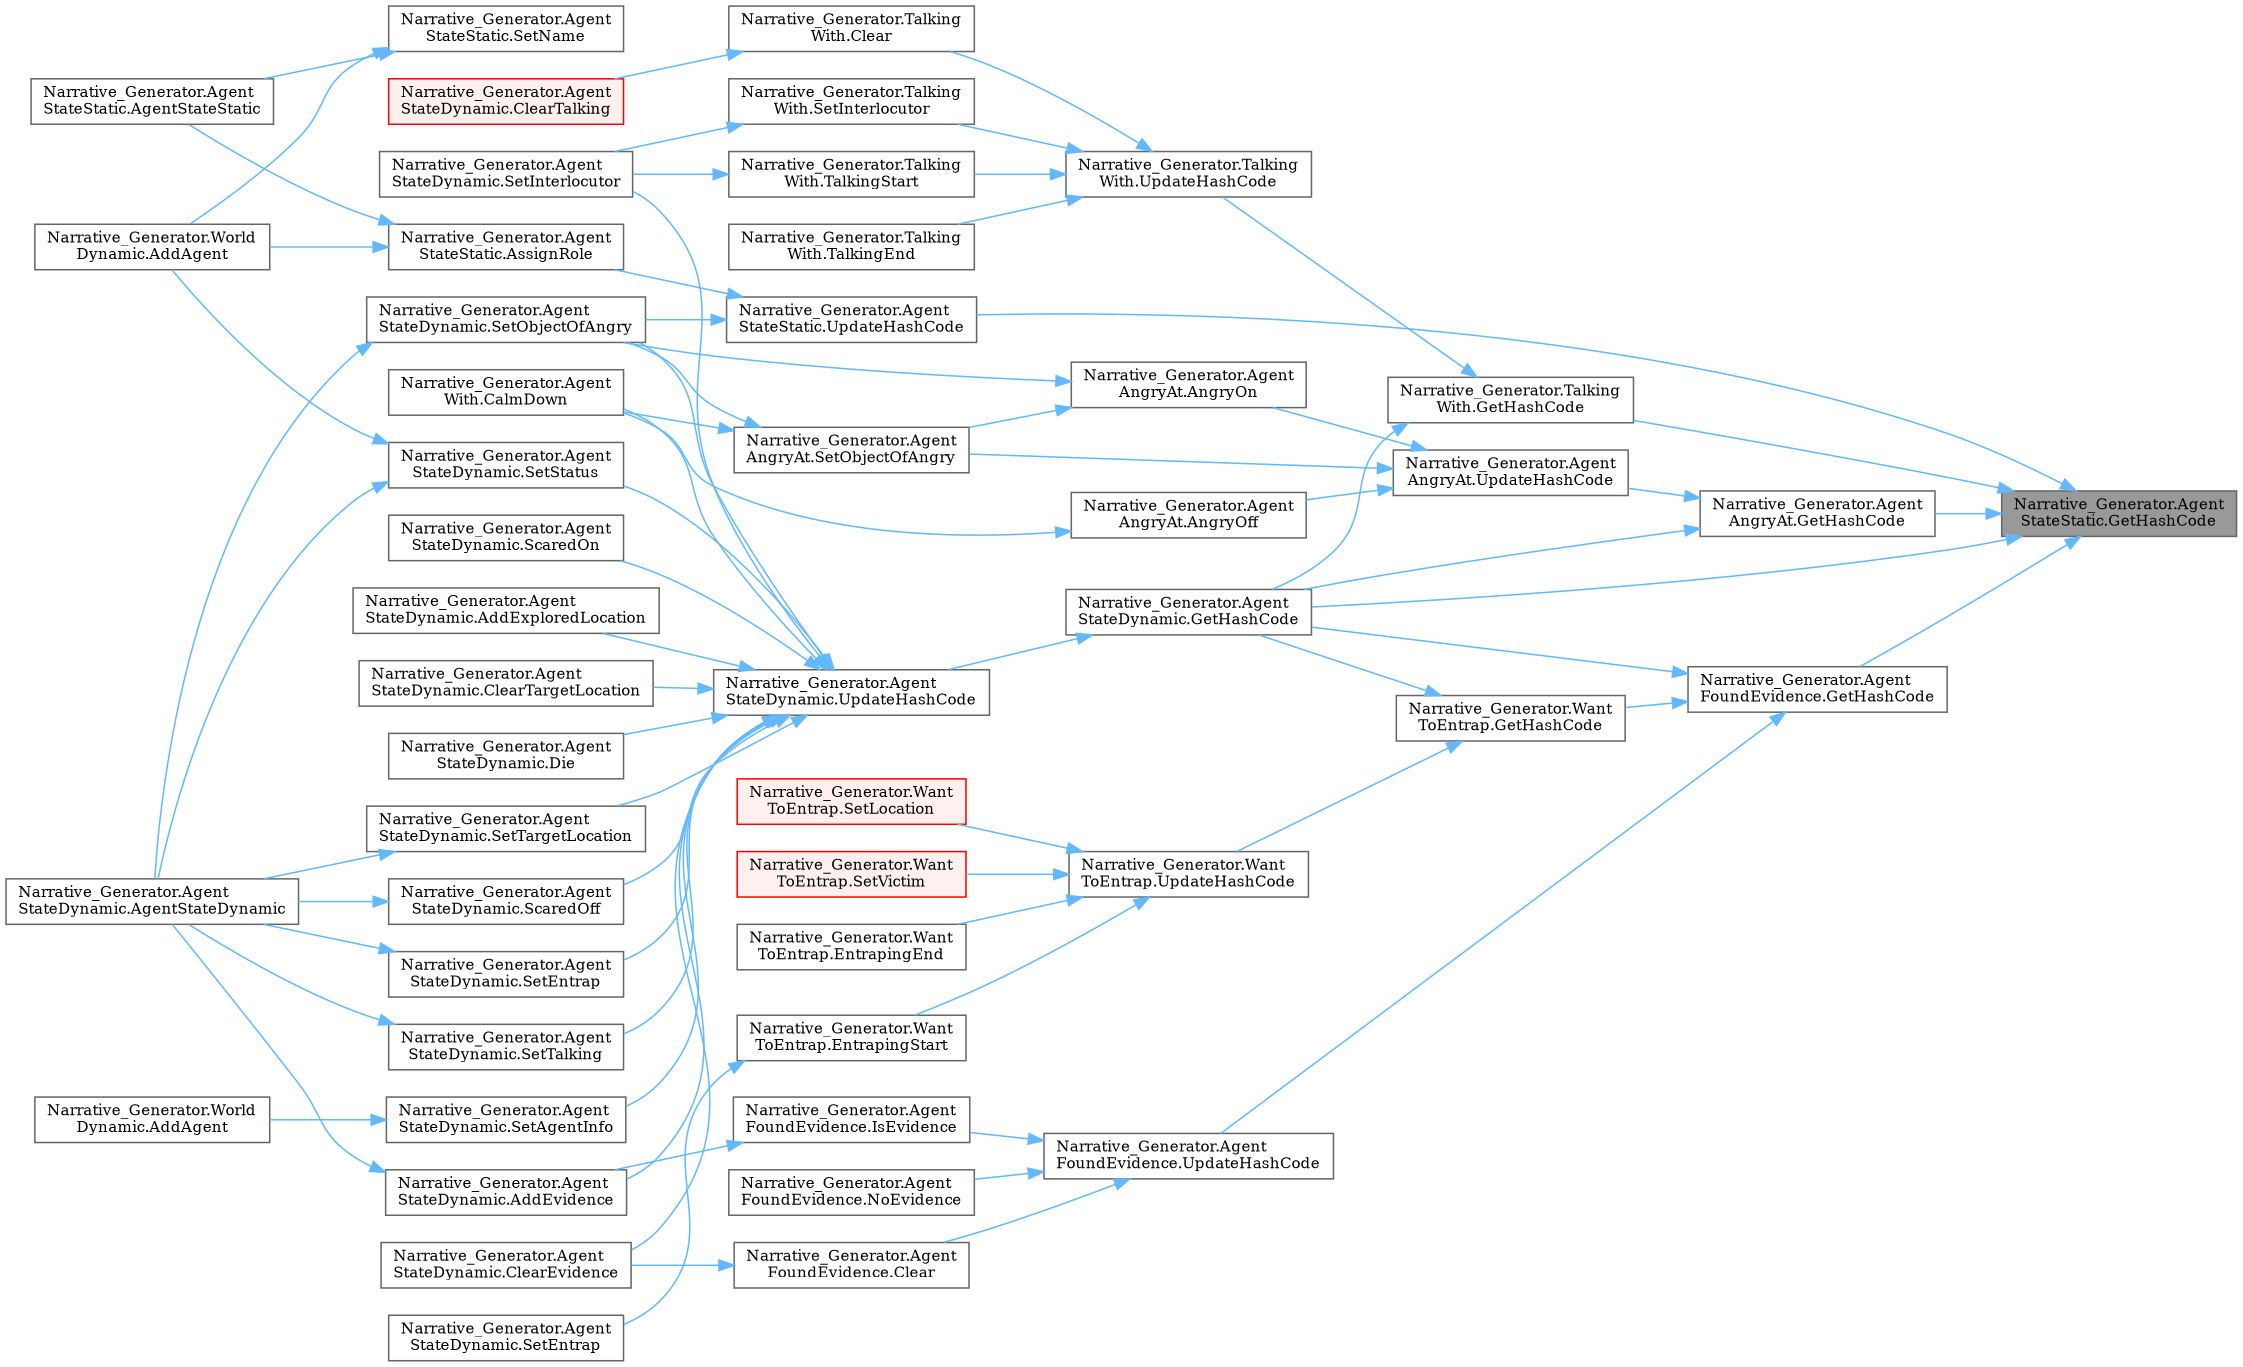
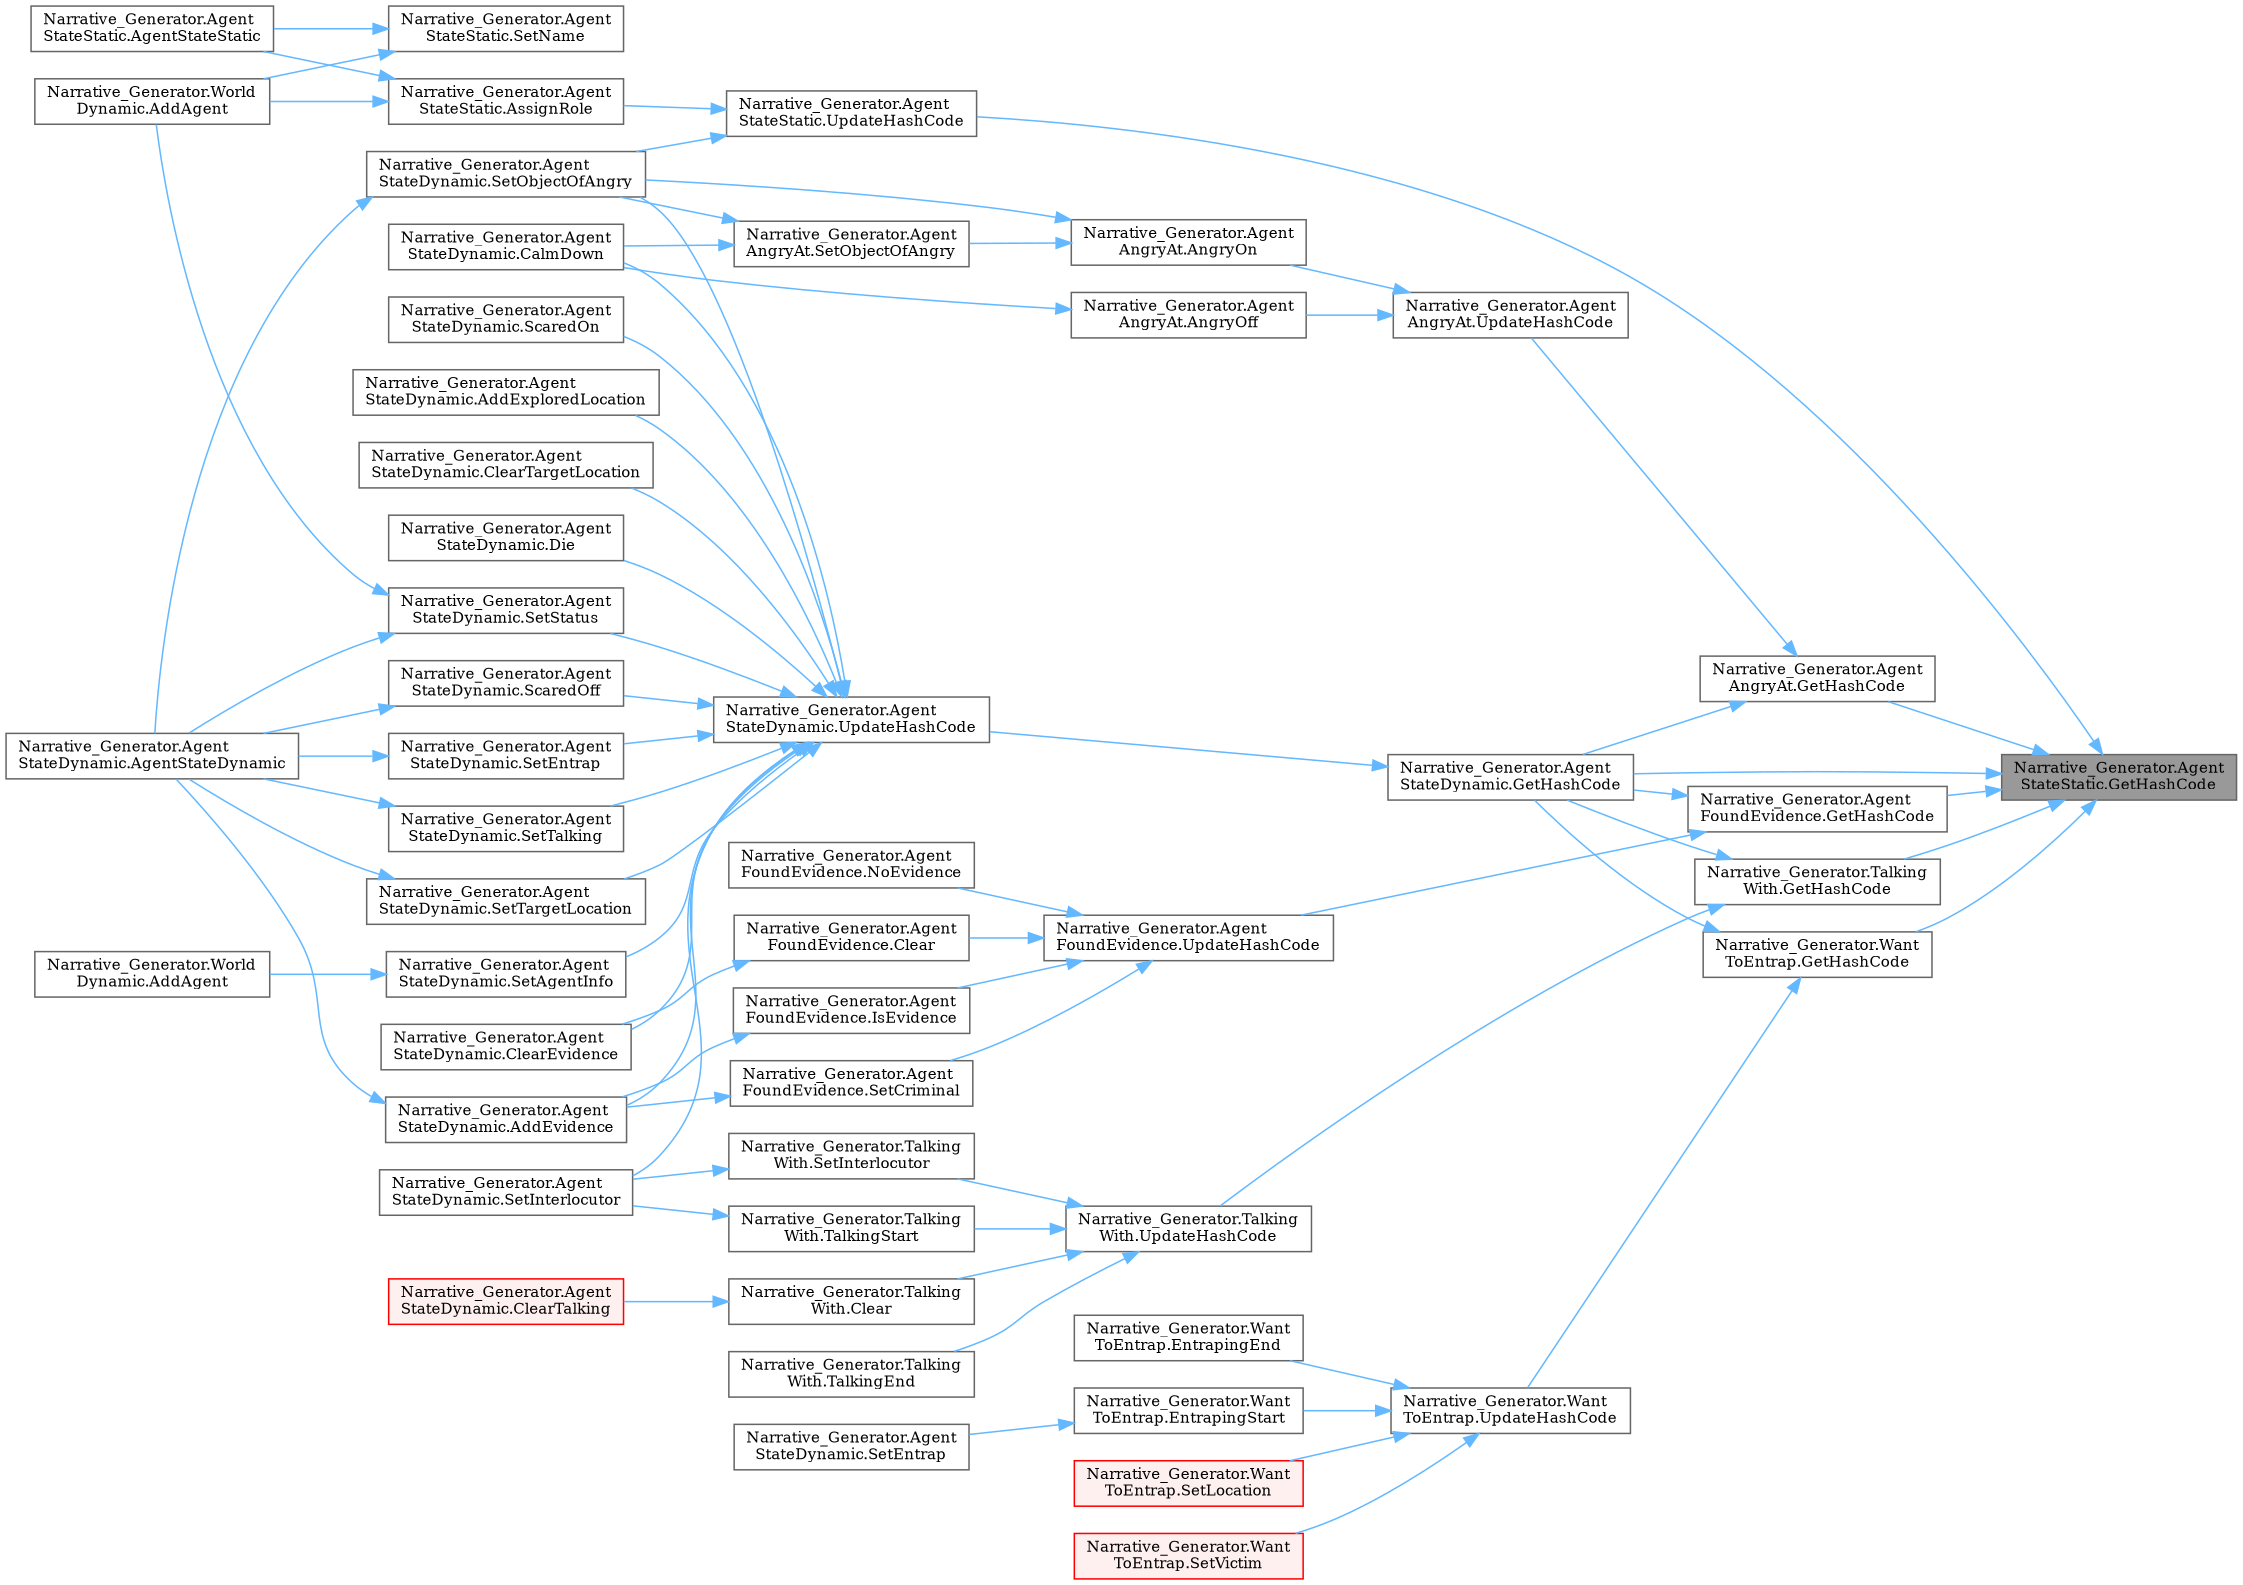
node "Narrative_Generator.Agent With.CalmDown": label "Narrative_Generator.Agent With.CalmDown" -> "Narrative_Generator.Agent StateDynamic.CalmDown"
edge "Narrative_Generator.Agent AngryAt.SetObjectOfAngry" -> "Narrative_Generator.Agent AngryAt.UpdateHashCode": removed
edge "Narrative_Generator.Want ToEntrap.GetHashCode" -> "Narrative_Generator.Agent FoundEvidence.GetHashCode": now "Narrative_Generator.Want ToEntrap.GetHashCode" -> "Narrative_Generator.Agent StateStatic.GetHashCode"
node "Narrative_Generator.Agent FoundEvidence.SetCriminal": added
